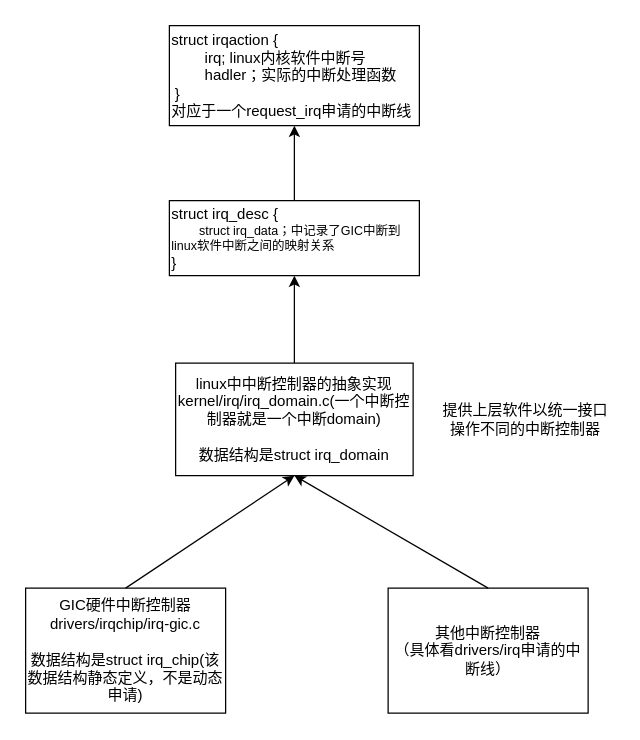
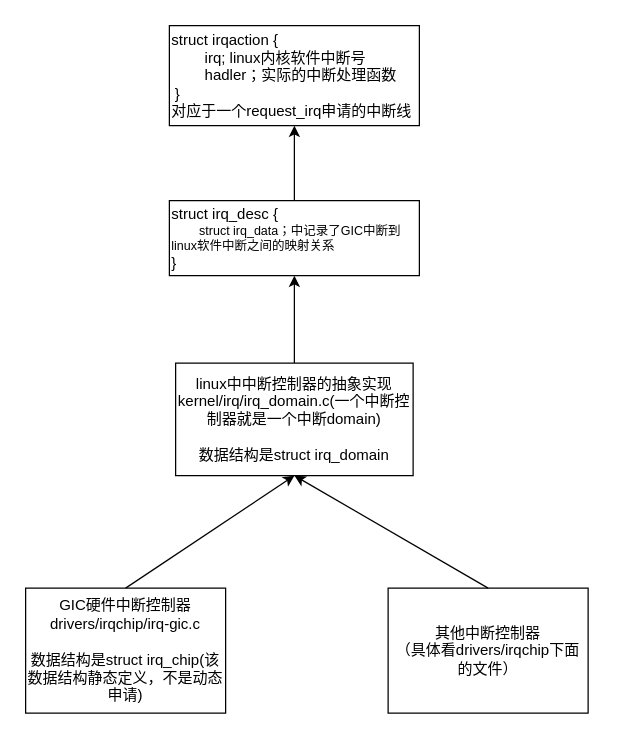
node "提供上层软件以统一接口操作不同的中断控制器": removed
node "其他中断控制器 （具体看drivers/irq申请的中断线）": label "其他中断控制器 （具体看drivers/irq申请的中断线）" -> "其他中断控制器 （具体看drivers/irqchip下面的文件）"
